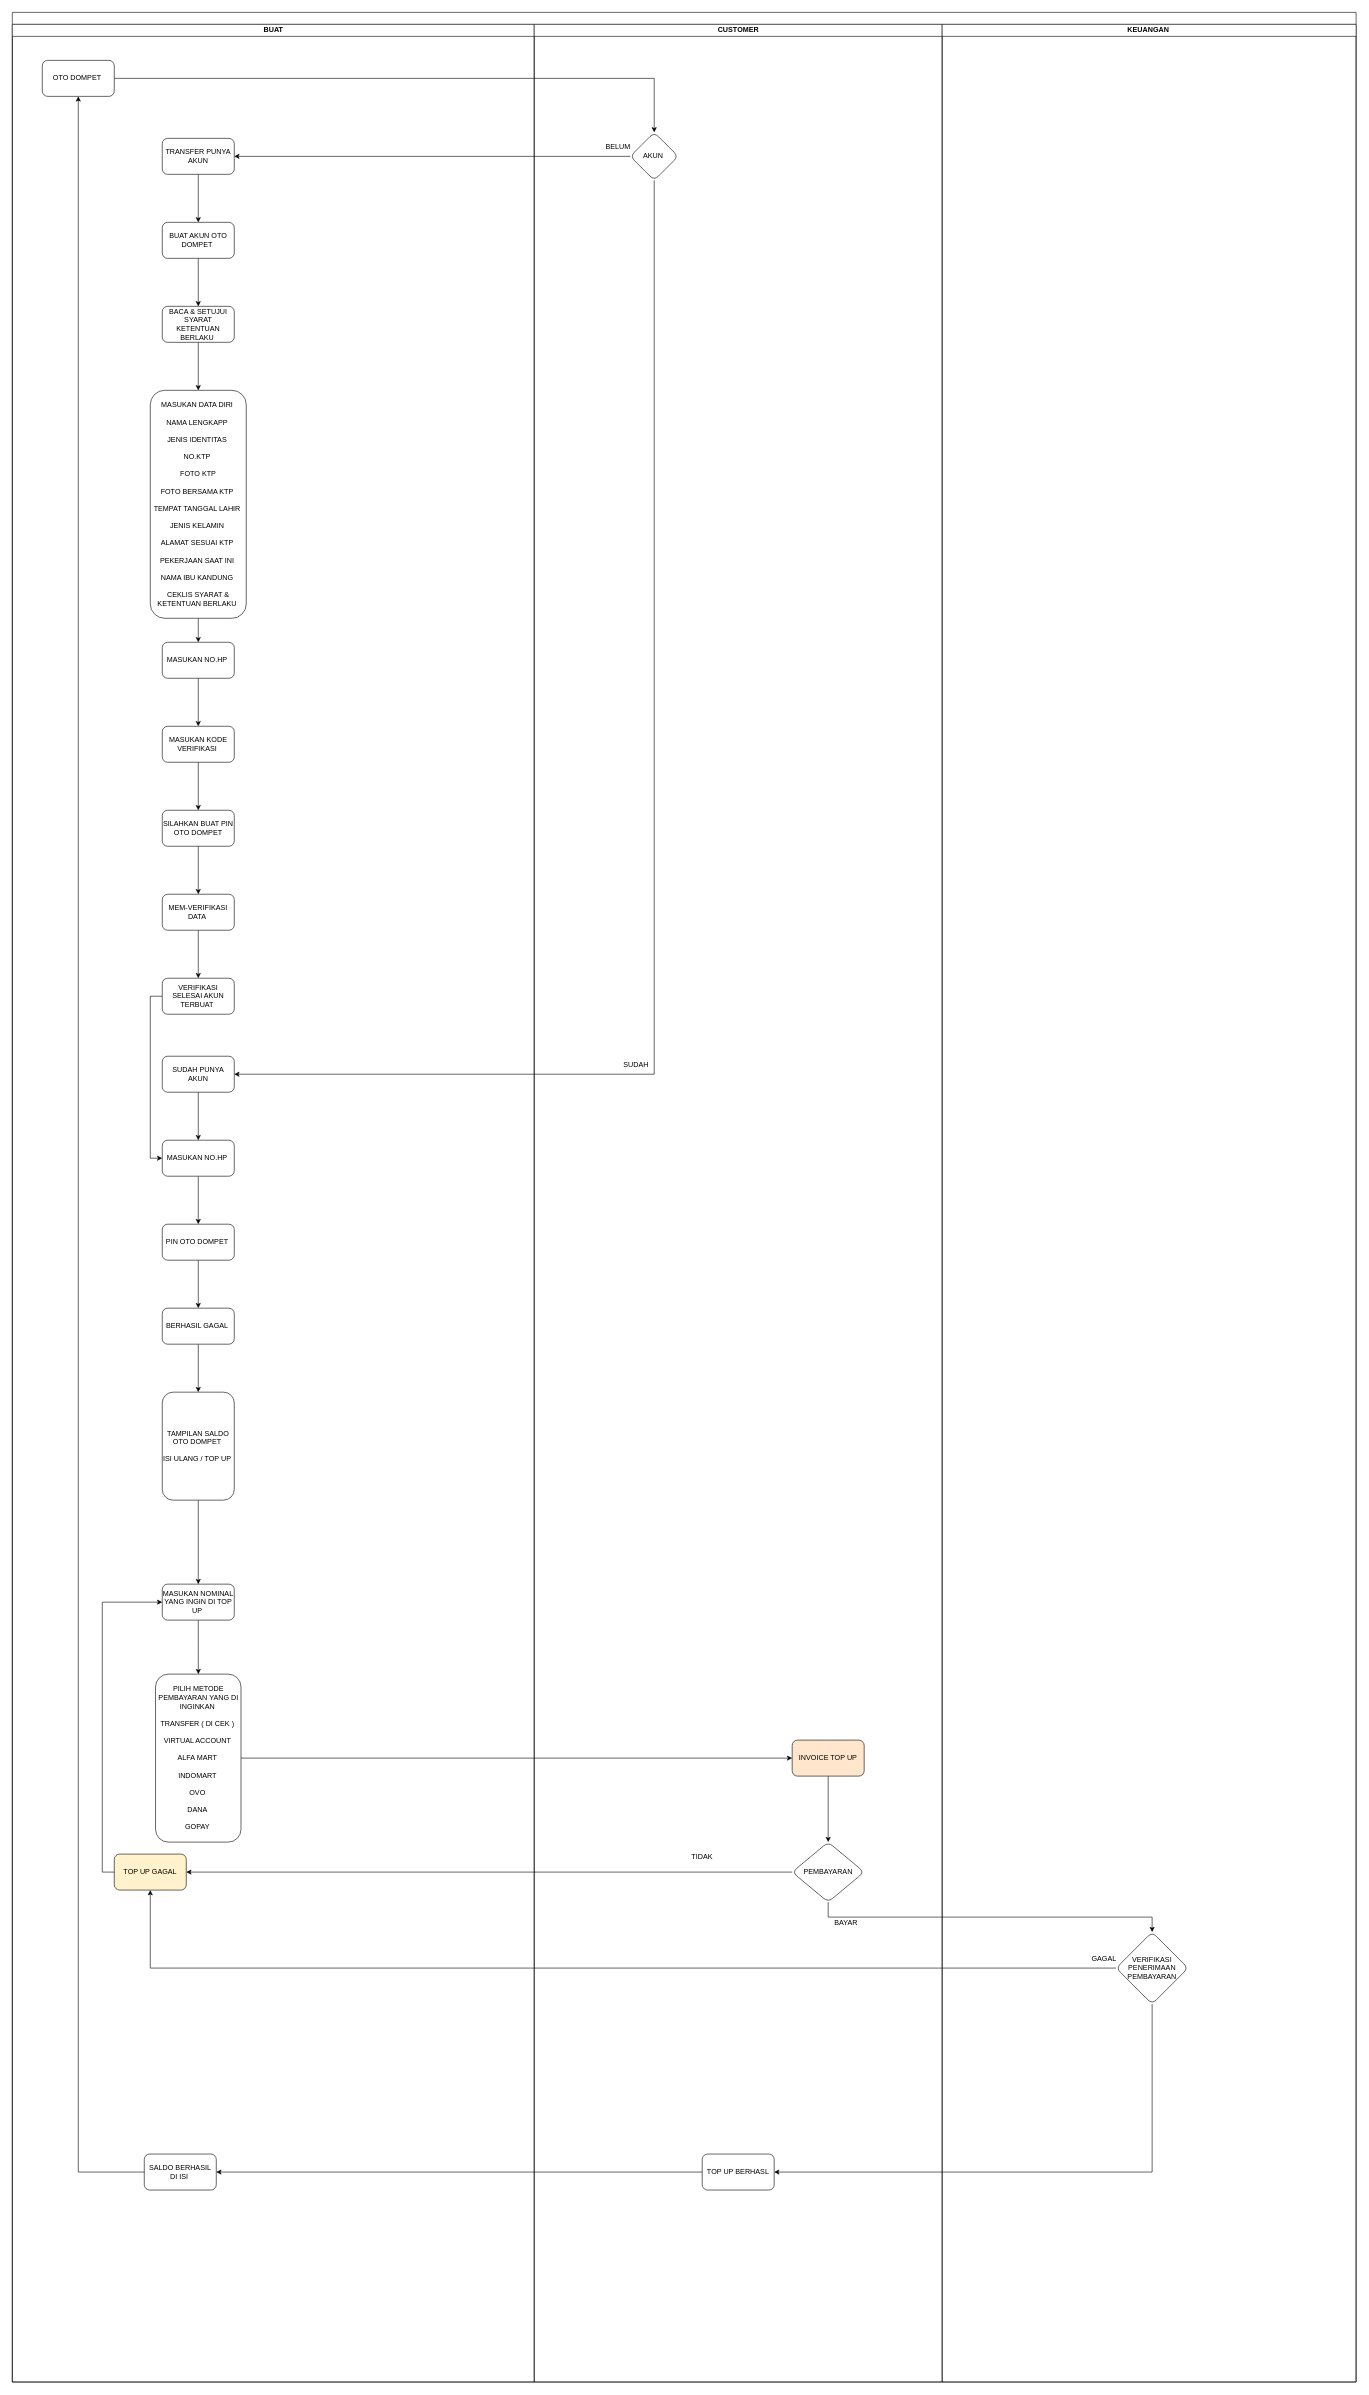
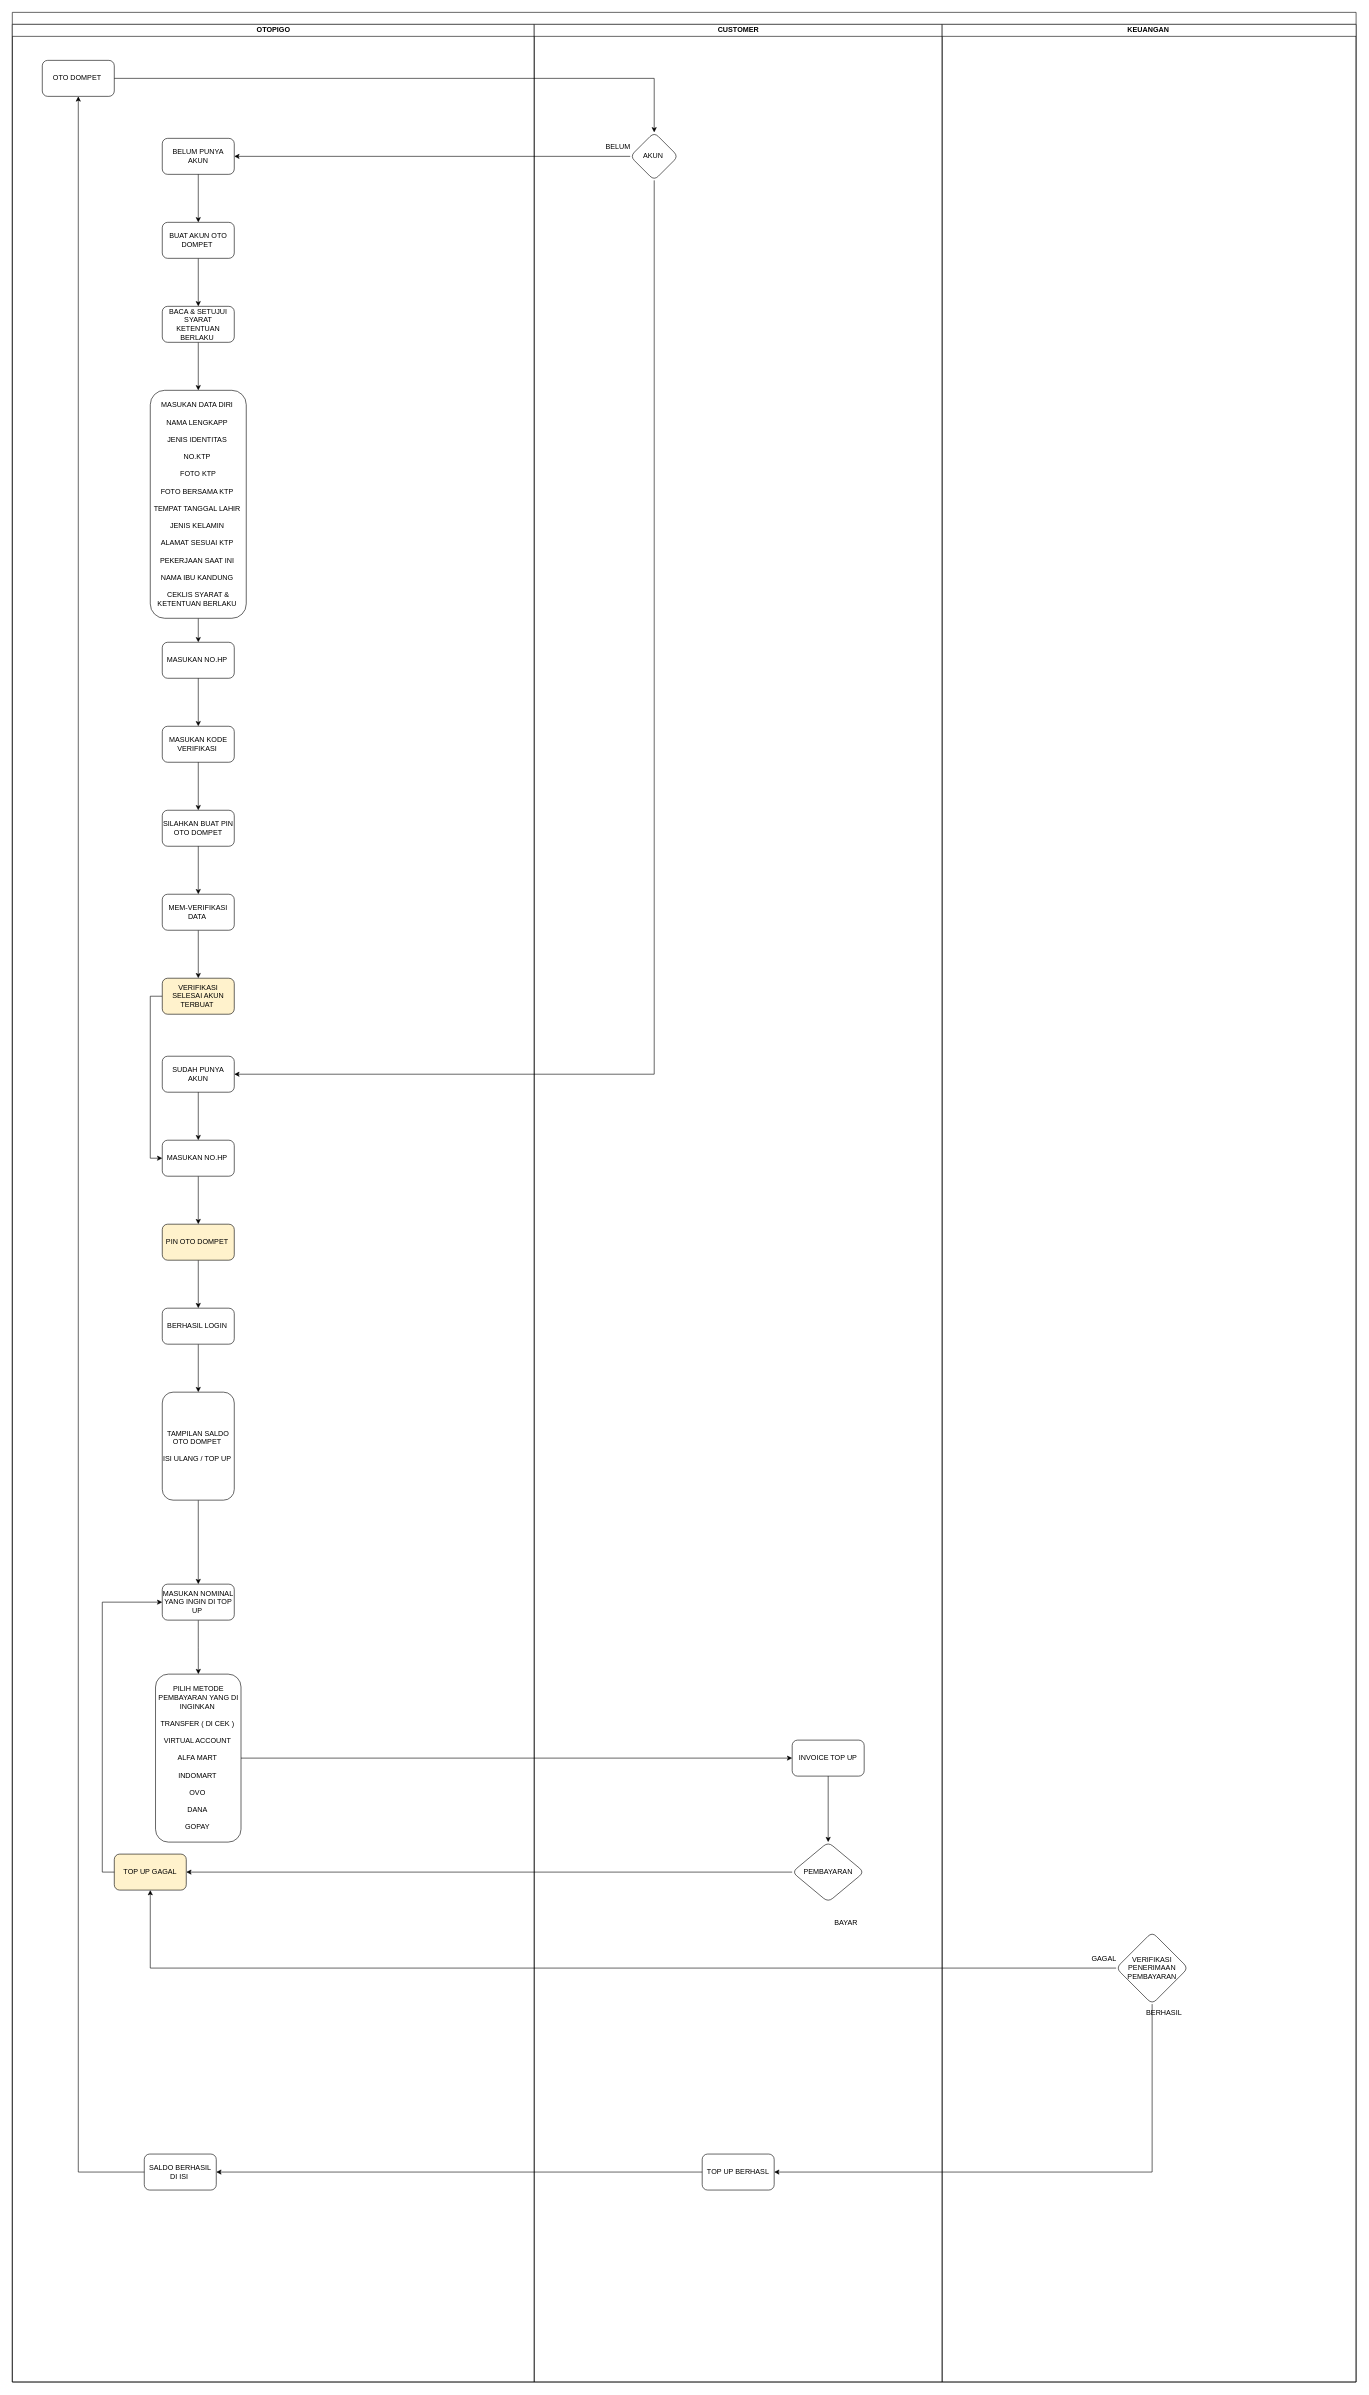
node "BUAT": label "BUAT" -> "OTOPIGO"
node "TRANSFER PUNYA AKUN": label "TRANSFER PUNYA AKUN" -> "BELUM PUNYA AKUN"
node "VERIFIKASI SELESAI AKUN TERBUAT": fillcolor #ffffff -> #fff2cc
node "SUDAH": removed
node "PIN OTO DOMPET": fillcolor #ffffff -> #fff2cc
node "BERHASIL GAGAL": label "BERHASIL GAGAL" -> "BERHASIL LOGIN"
node "INVOICE TOP UP": fillcolor #ffe6cc -> #ffffff
node "TIDAK": removed
edge "PEMBAYARAN" -> "VERIFIKASI PENERIMAAN PEMBAYARAN": removed
node "BERHASIL": added
